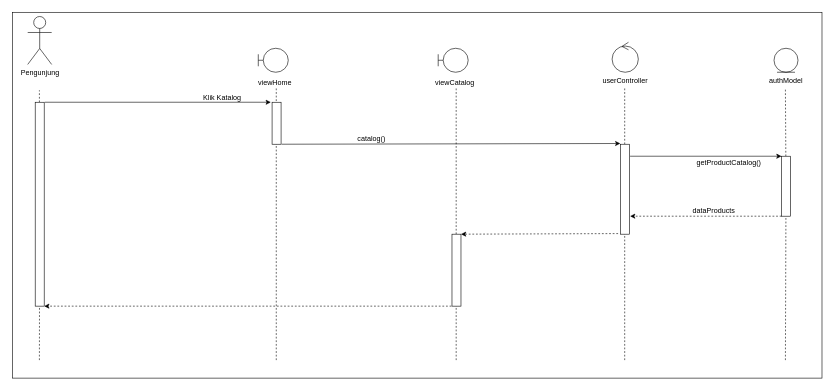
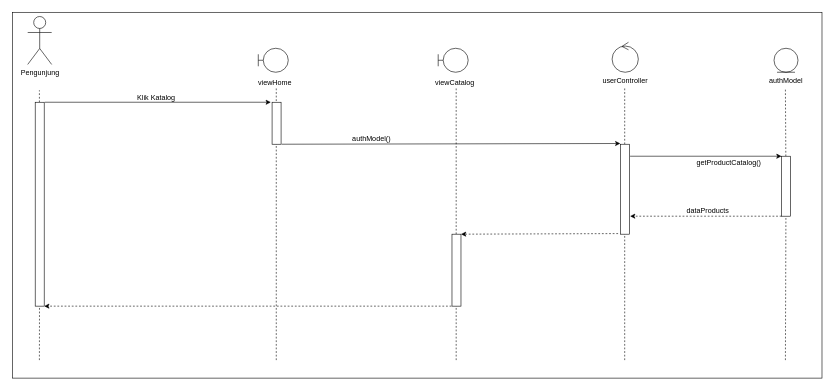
node "Klik Katalog": moved (222, 98) -> (156, 98)
node "catalog()": label "catalog()" -> "authModel()"
node "dataProducts": moved (714, 211) -> (708, 211)
